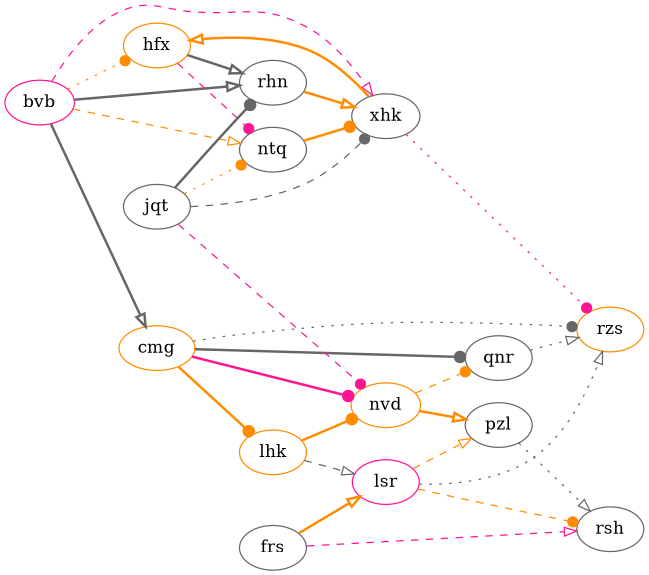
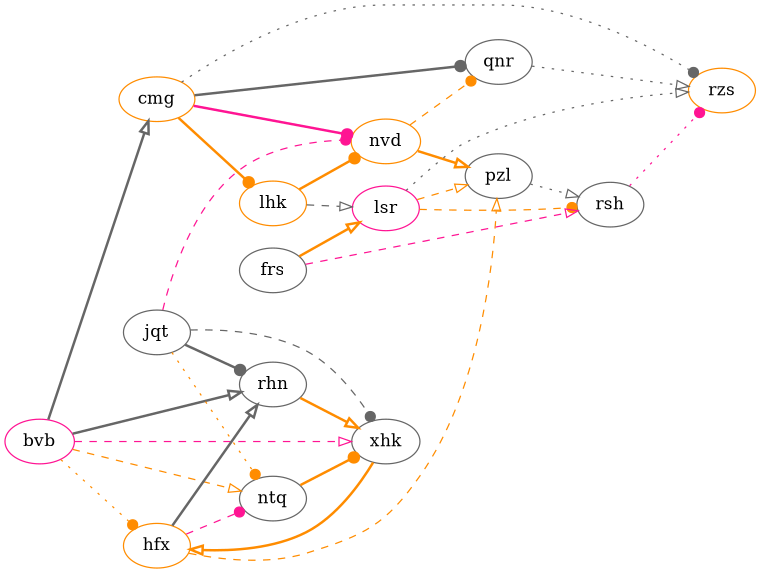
edge "xhk" -> "rzs": now "rsh" -> "rzs"
edge "hfx" -> "pzl": added
